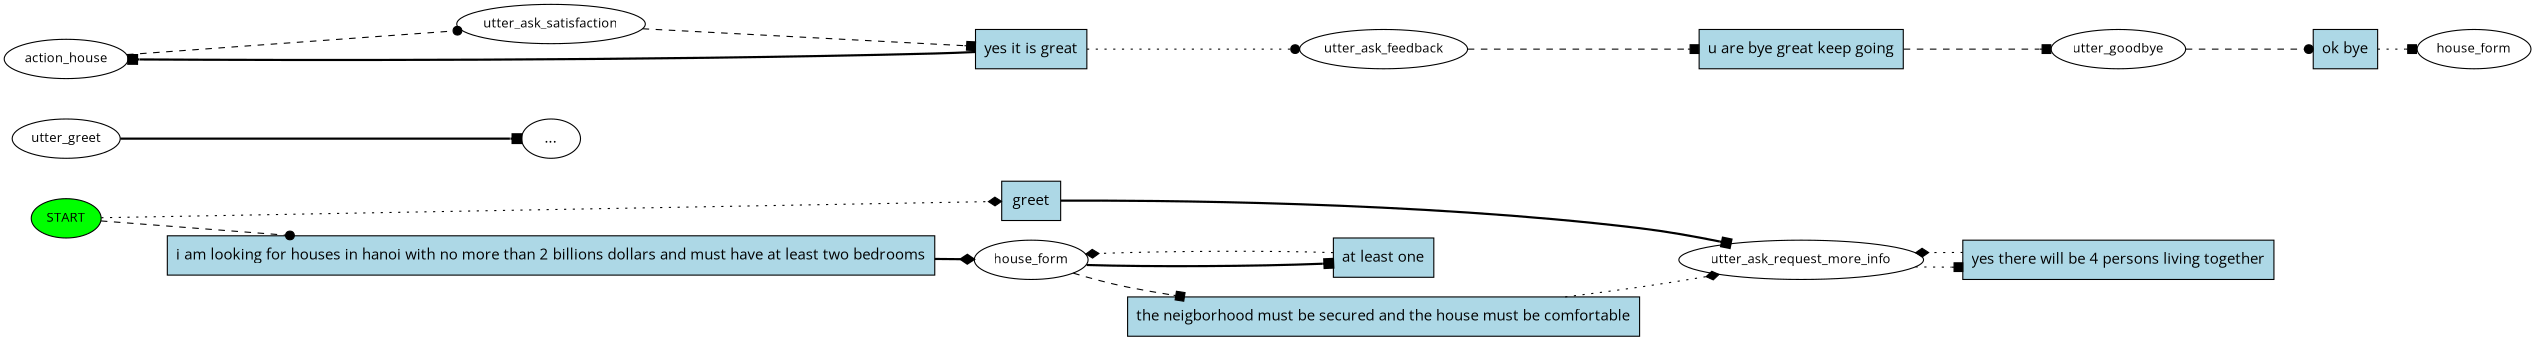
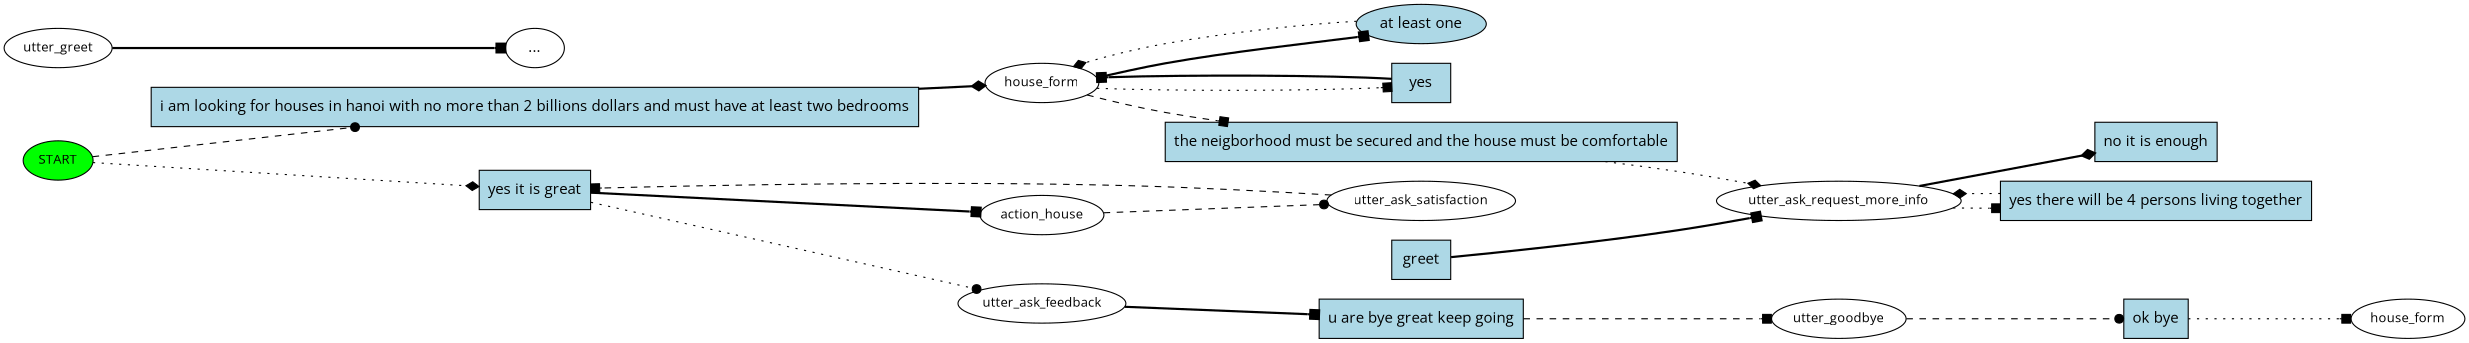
edge "utter_ask_feedback" -> "u are bye great keep going": style dashed -> bold
node "yes": added
node "no it is enough": added
edge "START" -> "greet": now "START" -> "yes it is great"
node "at least one": shape box -> ellipse
